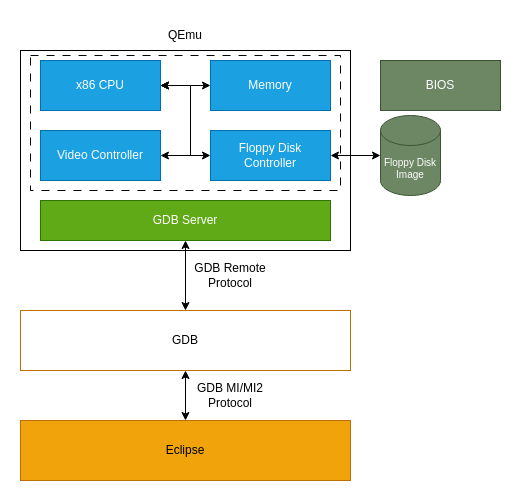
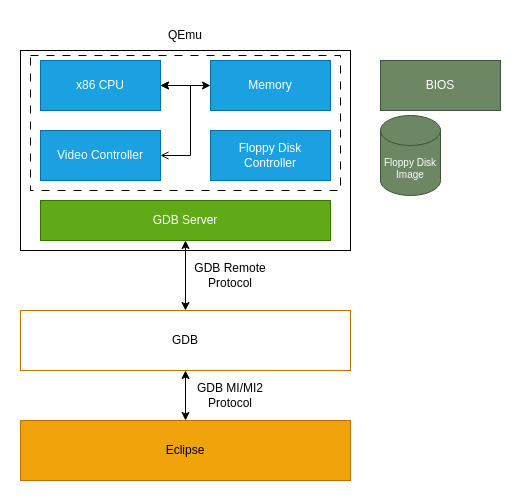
edge "x86 CPU" -- "Video Controller": arrowhead classic -> open
edge "x86 CPU" -- "Floppy Disk Controller": removed
edge "Floppy Disk Controller" -- "Floppy Disk Image": removed
